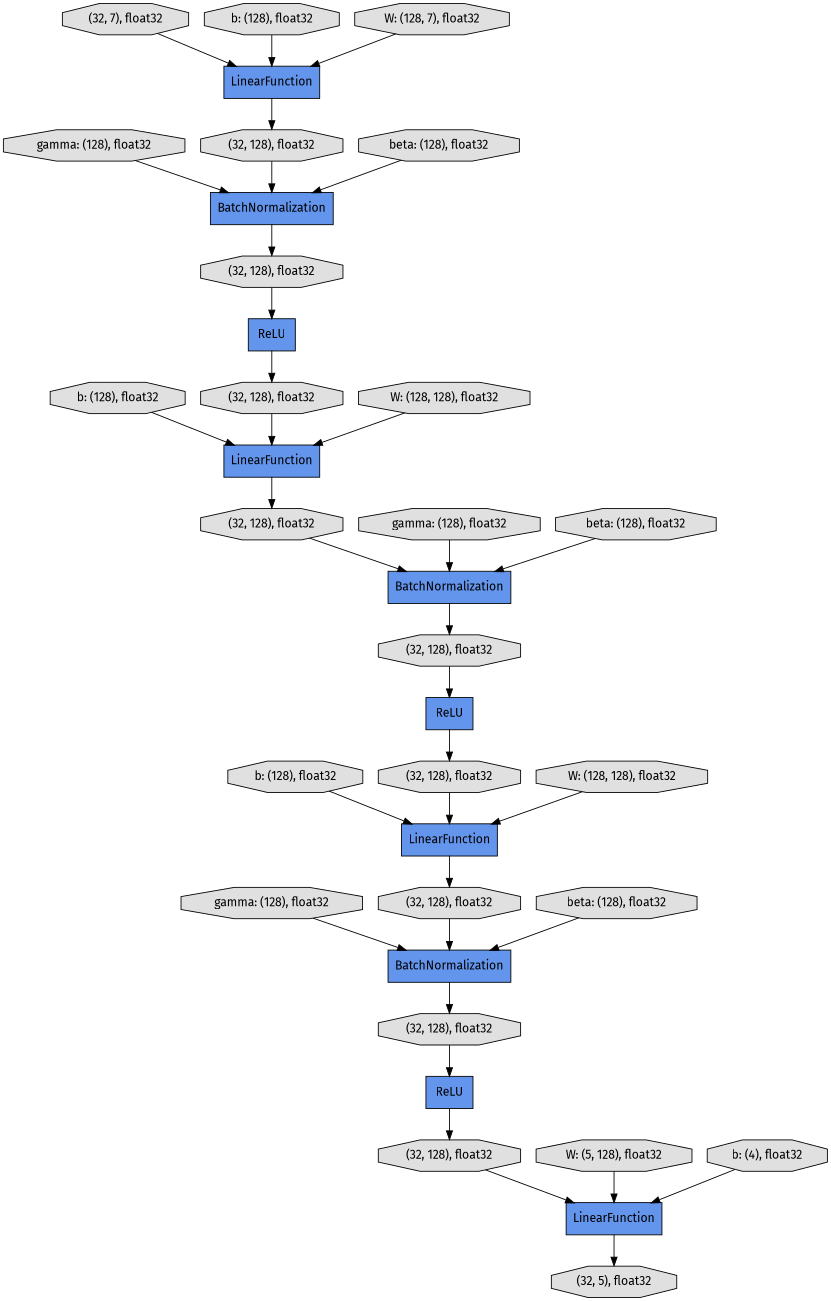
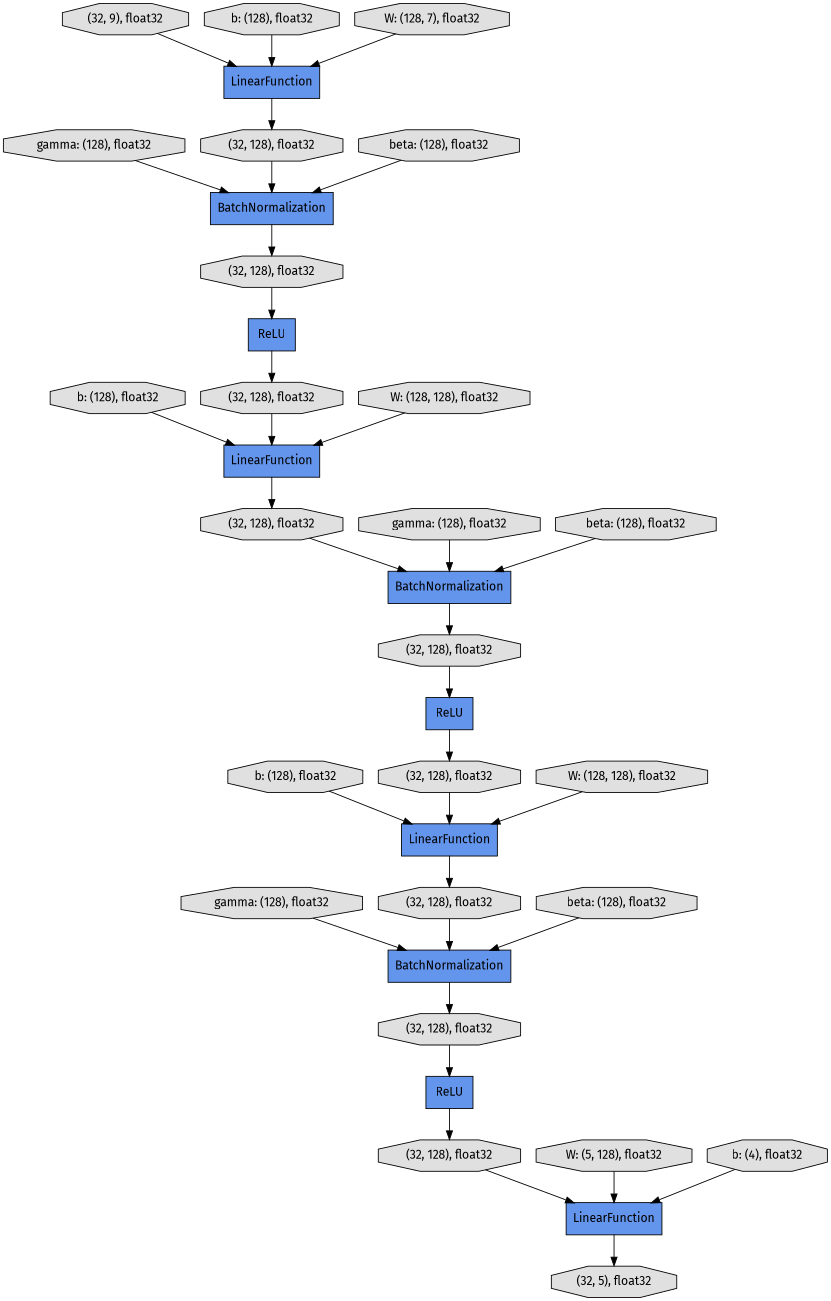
node "(32, 7), float32": label "(32, 7), float32" -> "(32, 9), float32"
